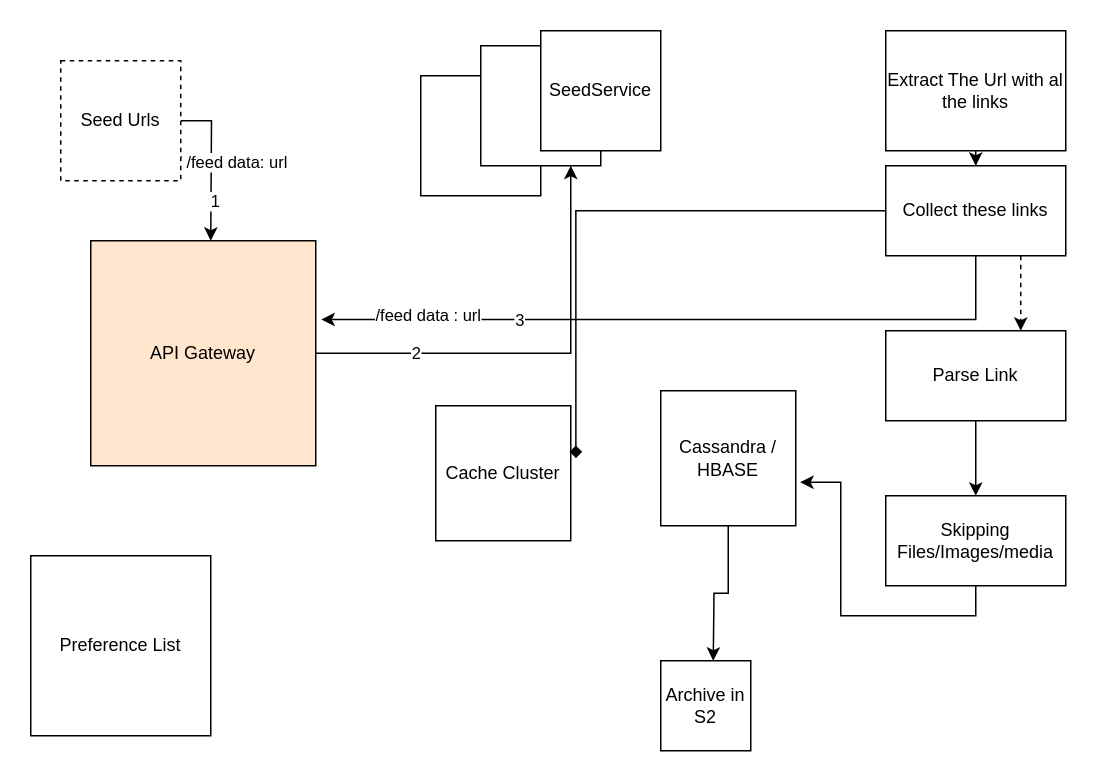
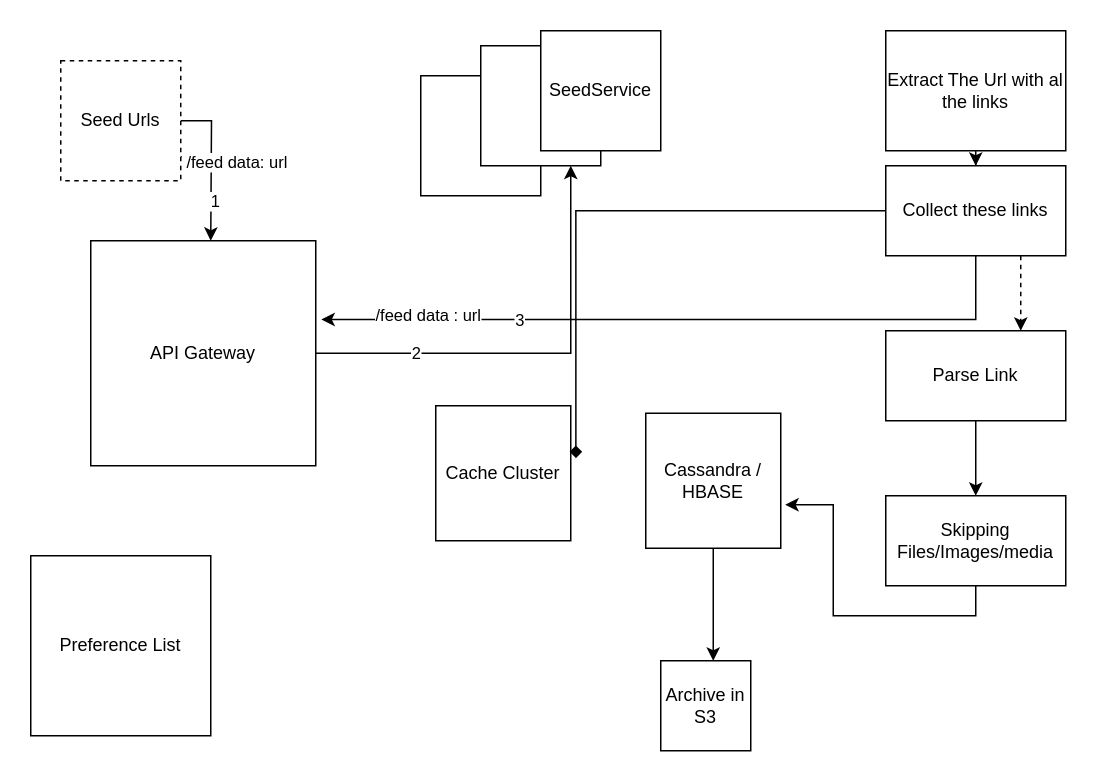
node "API Gateway": fillcolor #ffe6cc -> #ffffff
node "Cassandra / HBASE": moved (728, 458) -> (713, 481)
node "Archive in S2": label "Archive in S2" -> "Archive in S3"
